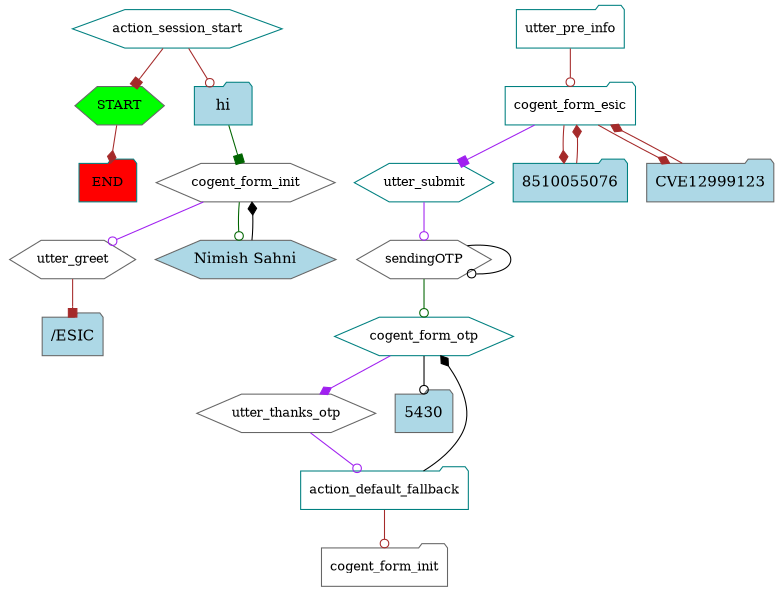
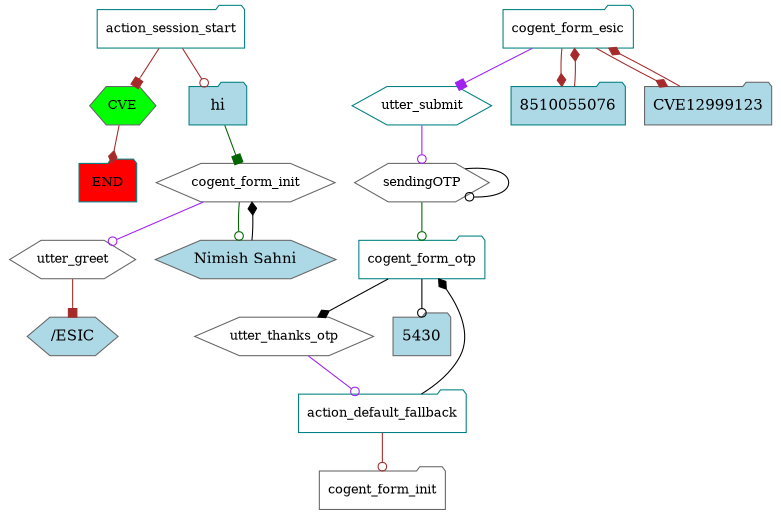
node "action_session_start": shape hexagon -> folder
node "utter_pre_info": removed
node "START": label "START" -> "CVE"
node "/ESIC": shape folder -> hexagon
node "cogent_form_otp": shape hexagon -> folder
edge "cogent_form_otp" -> "utter_thanks_otp": color purple -> black
